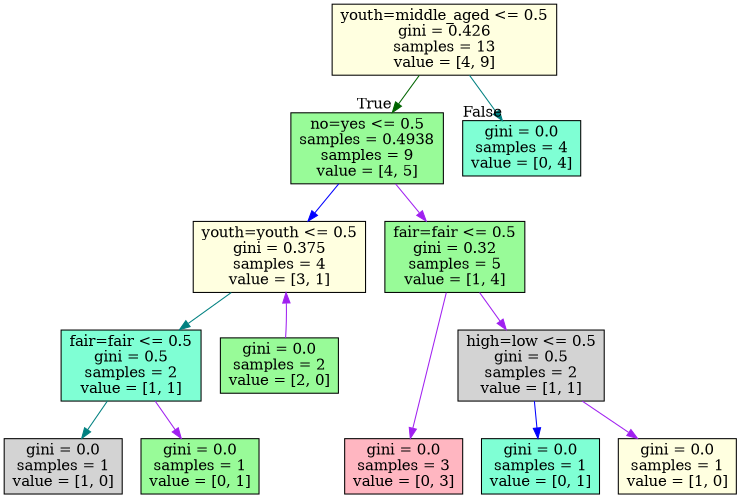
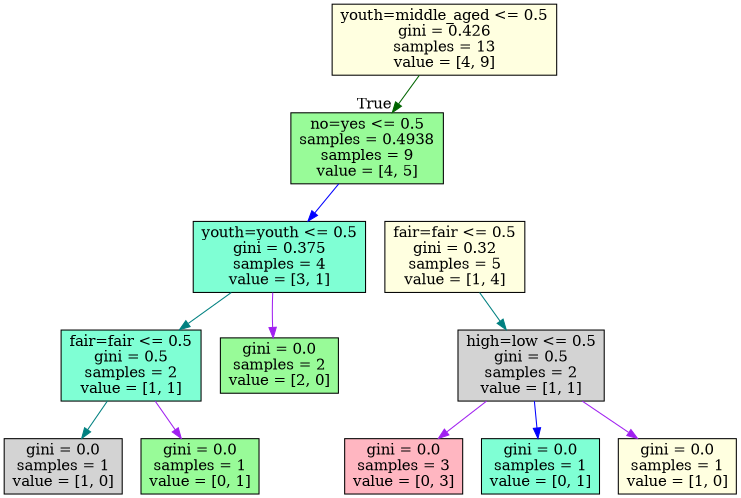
node "gini = 0.0 samples = 4 value = [0, 4]": removed
edge "no=yes <= 0.5 samples = 0.4938 samples = 9 value = [4, 5]" -> "fair=fair <= 0.5 gini = 0.32 samples = 5 value = [1, 4]": removed
node "youth=youth <= 0.5 gini = 0.375 samples = 4 value = [3, 1]": fillcolor lightyellow -> aquamarine
node "fair=fair <= 0.5 gini = 0.32 samples = 5 value = [1, 4]": fillcolor palegreen -> lightyellow
edge "fair=fair <= 0.5 gini = 0.32 samples = 5 value = [1, 4]" -> "high=low <= 0.5 gini = 0.5 samples = 2 value = [1, 1]": color purple -> teal
edge "gini = 0.0 samples = 2 value = [2, 0]" -> "youth=youth <= 0.5 gini = 0.375 samples = 4 value = [3, 1]": reversed
edge "fair=fair <= 0.5 gini = 0.32 samples = 5 value = [1, 4]" -> "gini = 0.0 samples = 3 value = [0, 3]": now "high=low <= 0.5 gini = 0.5 samples = 2 value = [1, 1]" -> "gini = 0.0 samples = 3 value = [0, 3]"
